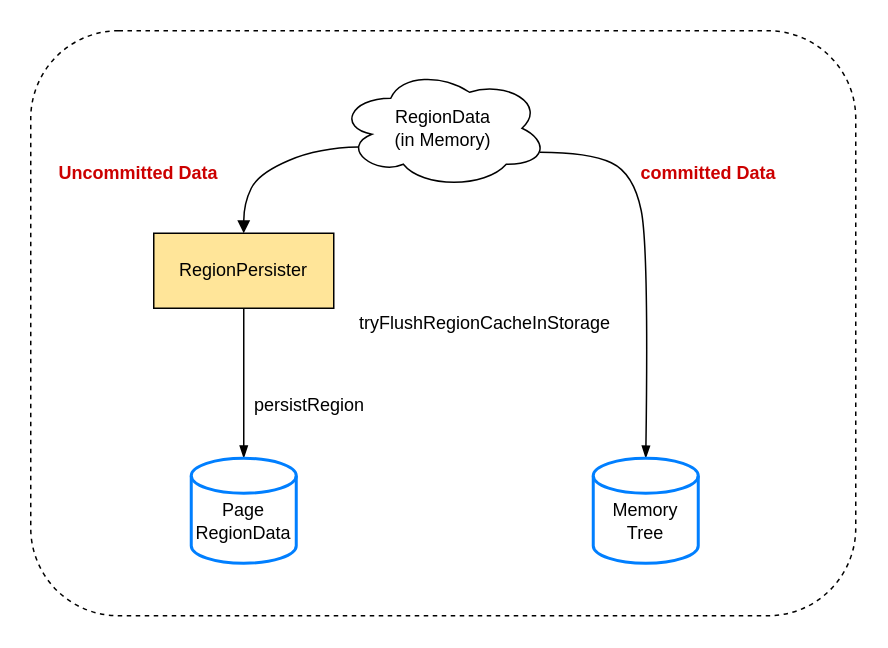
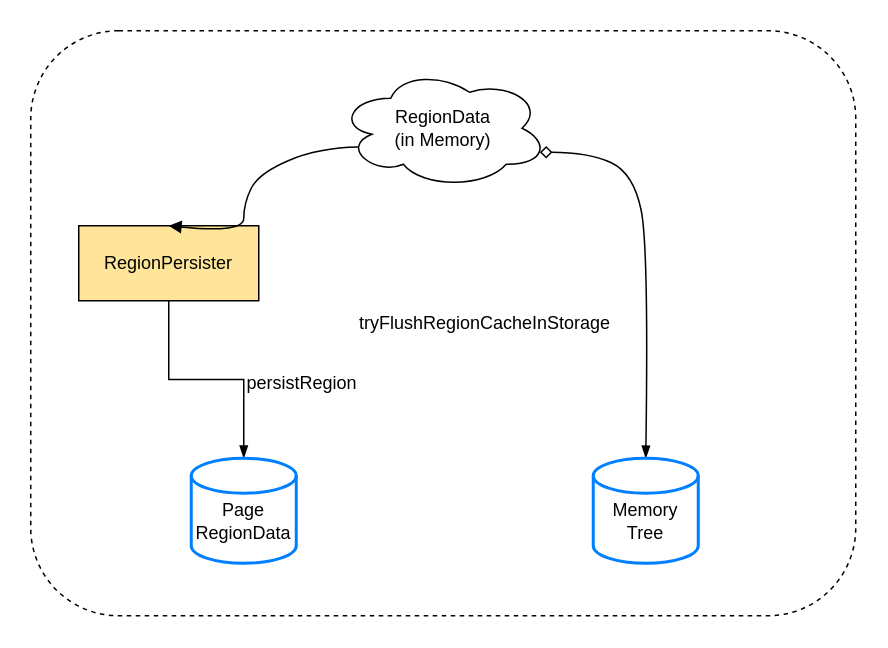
edge "RegionData (in Memory)" -> "Memory Tree": arrowhead none -> diamond
node "Uncommitted Data": removed
node "committed Data": removed
node "RegionPersister": moved (244, 271) -> (169, 263)
node "persistRegion": moved (310, 406) -> (302, 383)
